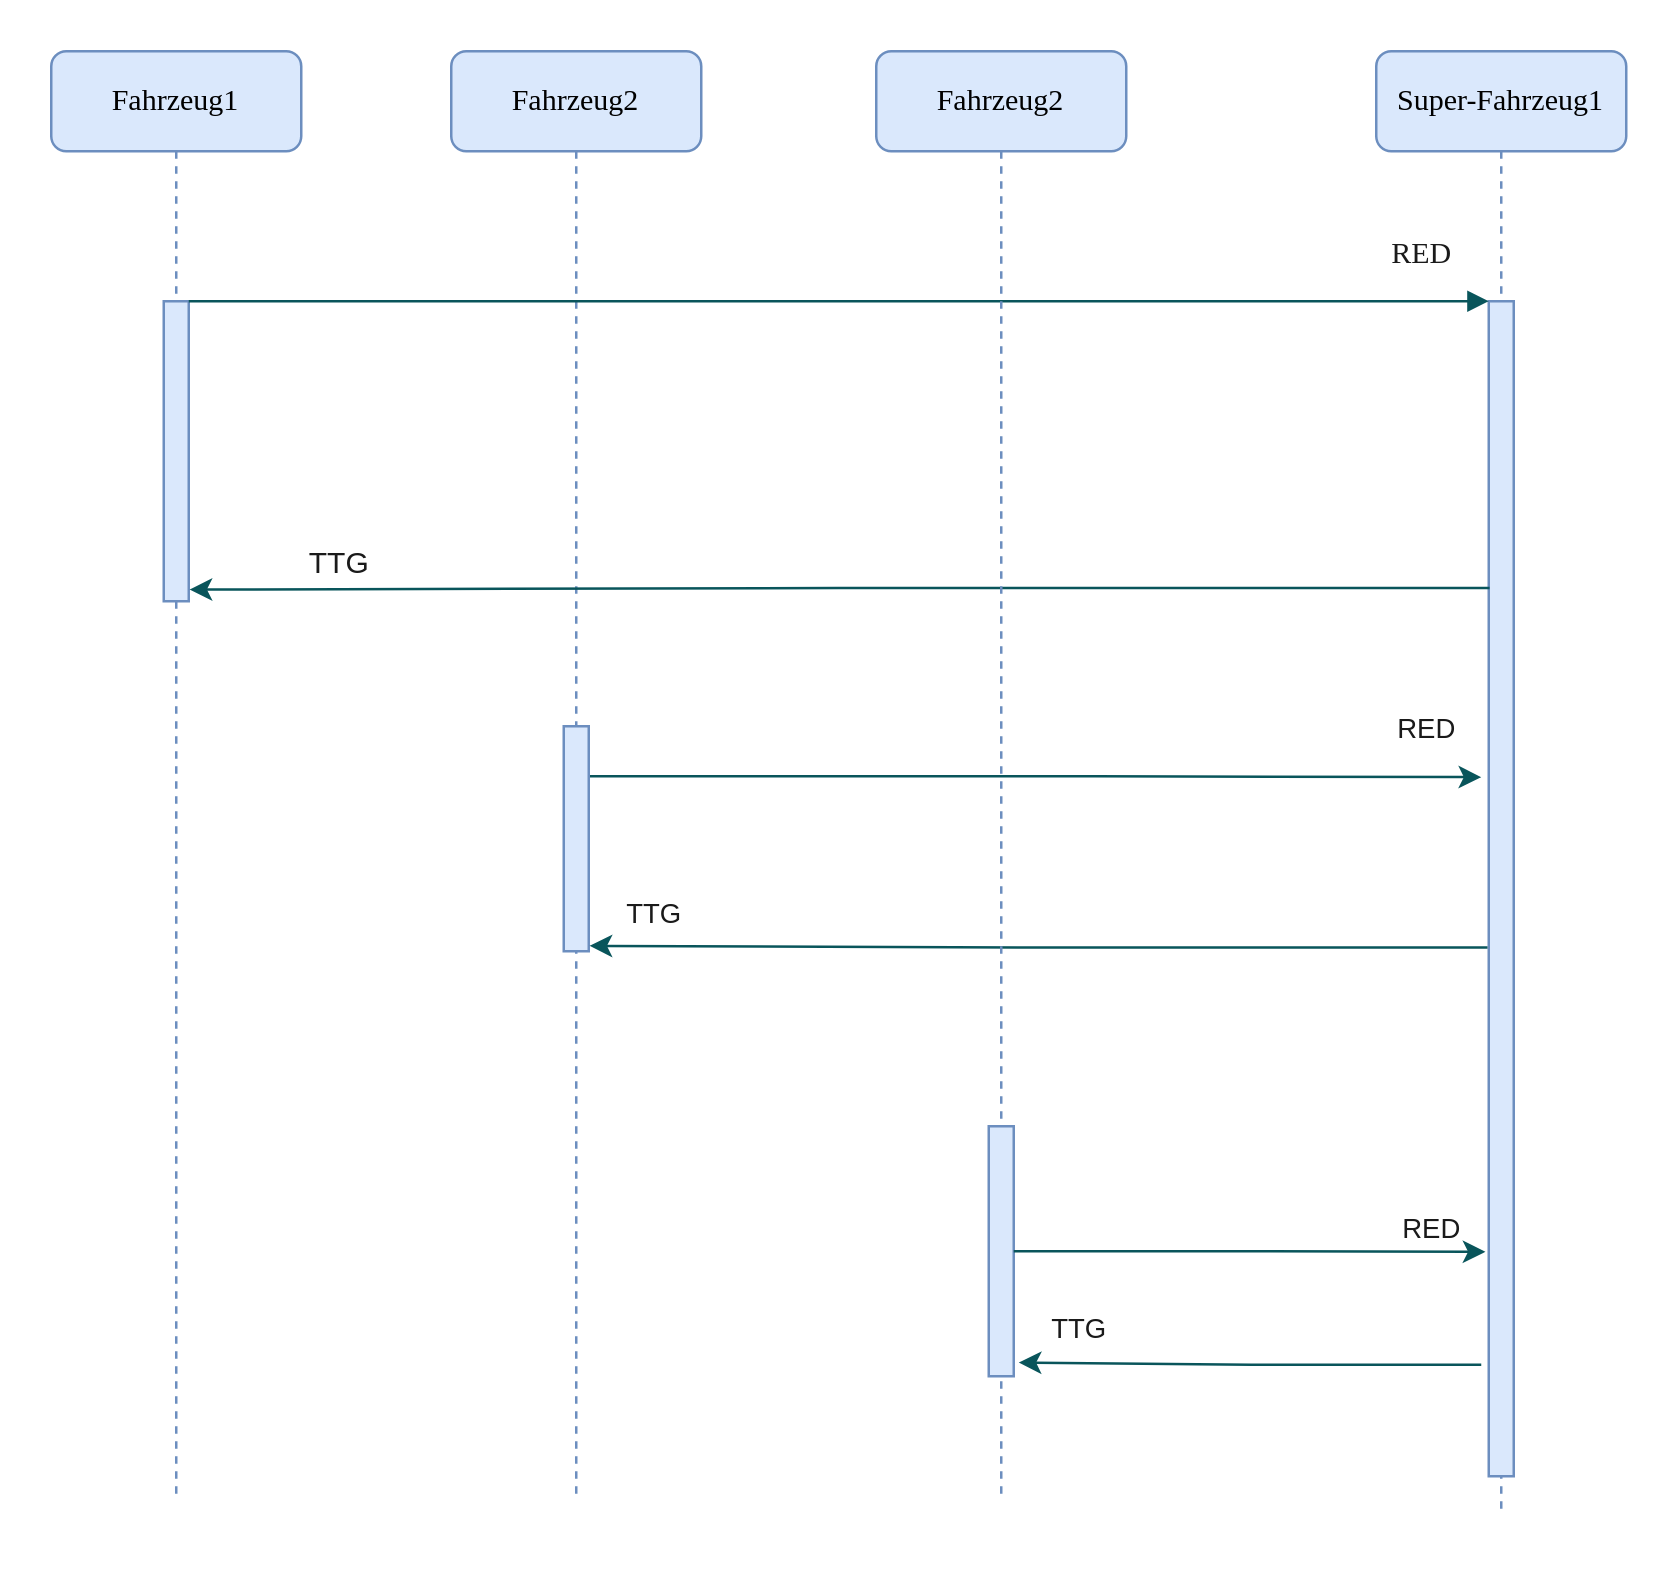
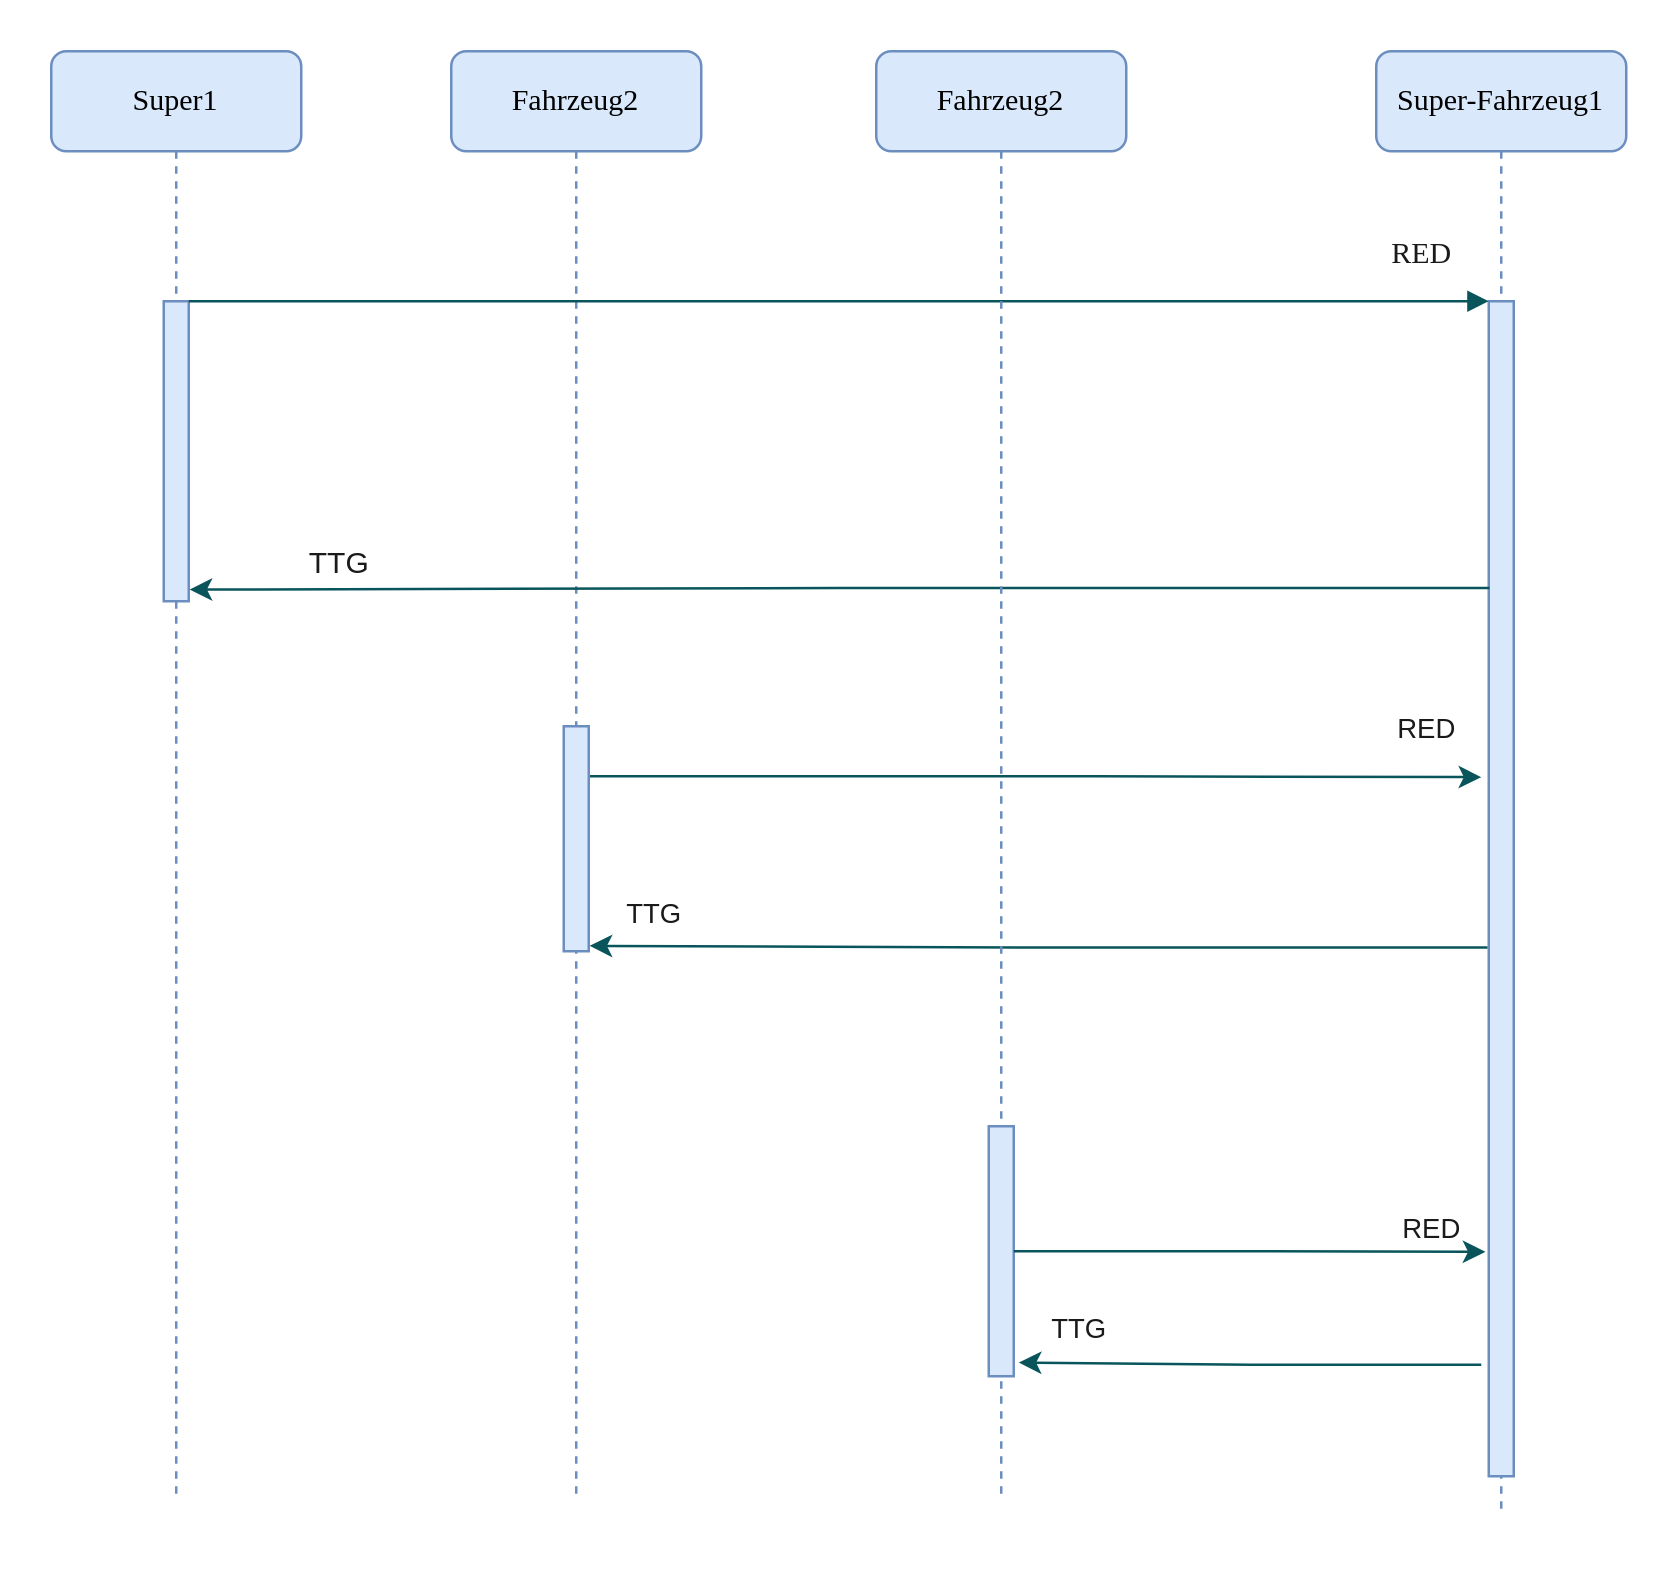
node "Fahrzeug1": label "Fahrzeug1" -> "Super1"
